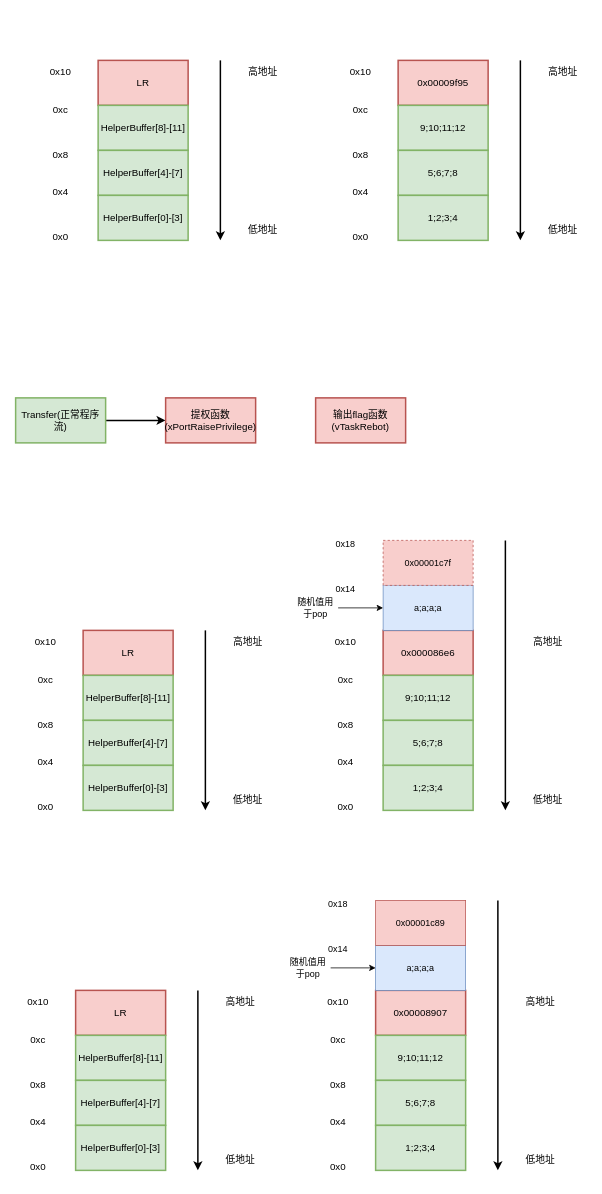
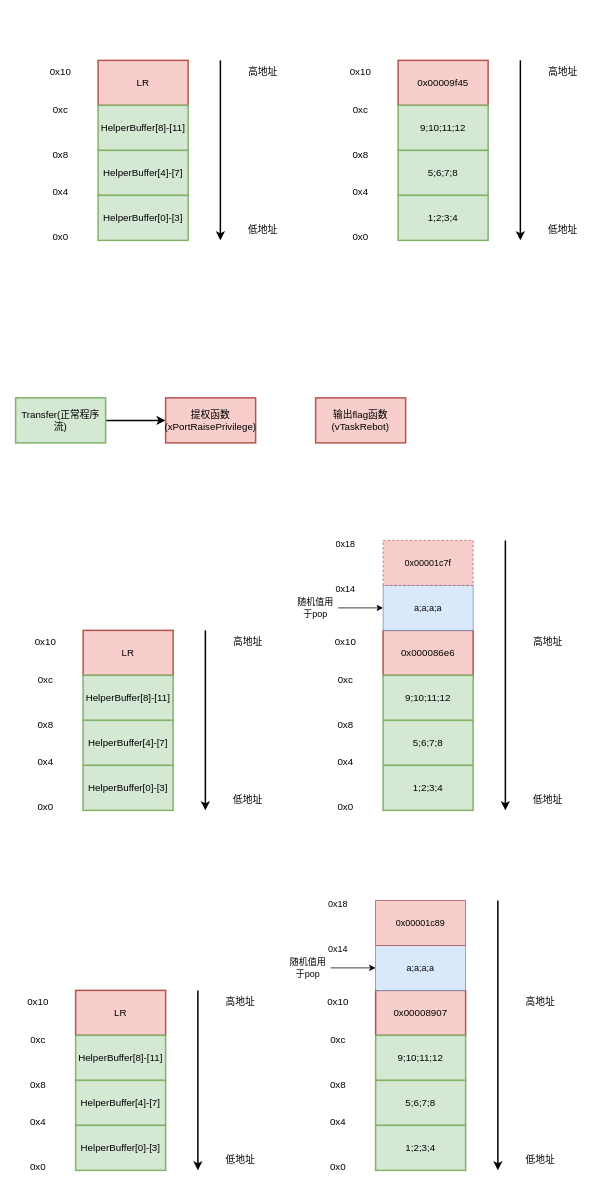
node "0x00009f95": label "0x00009f95" -> "0x00009f45"
